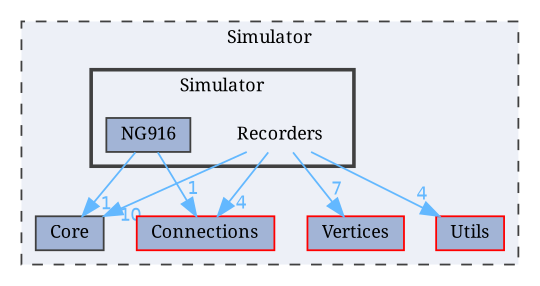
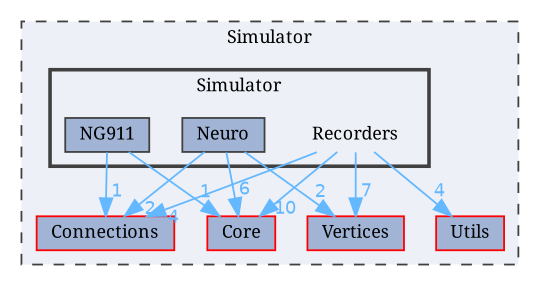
node "NG916": label "NG916" -> "NG911"
node "Neuro": added
node "Core": color grey25 -> red
